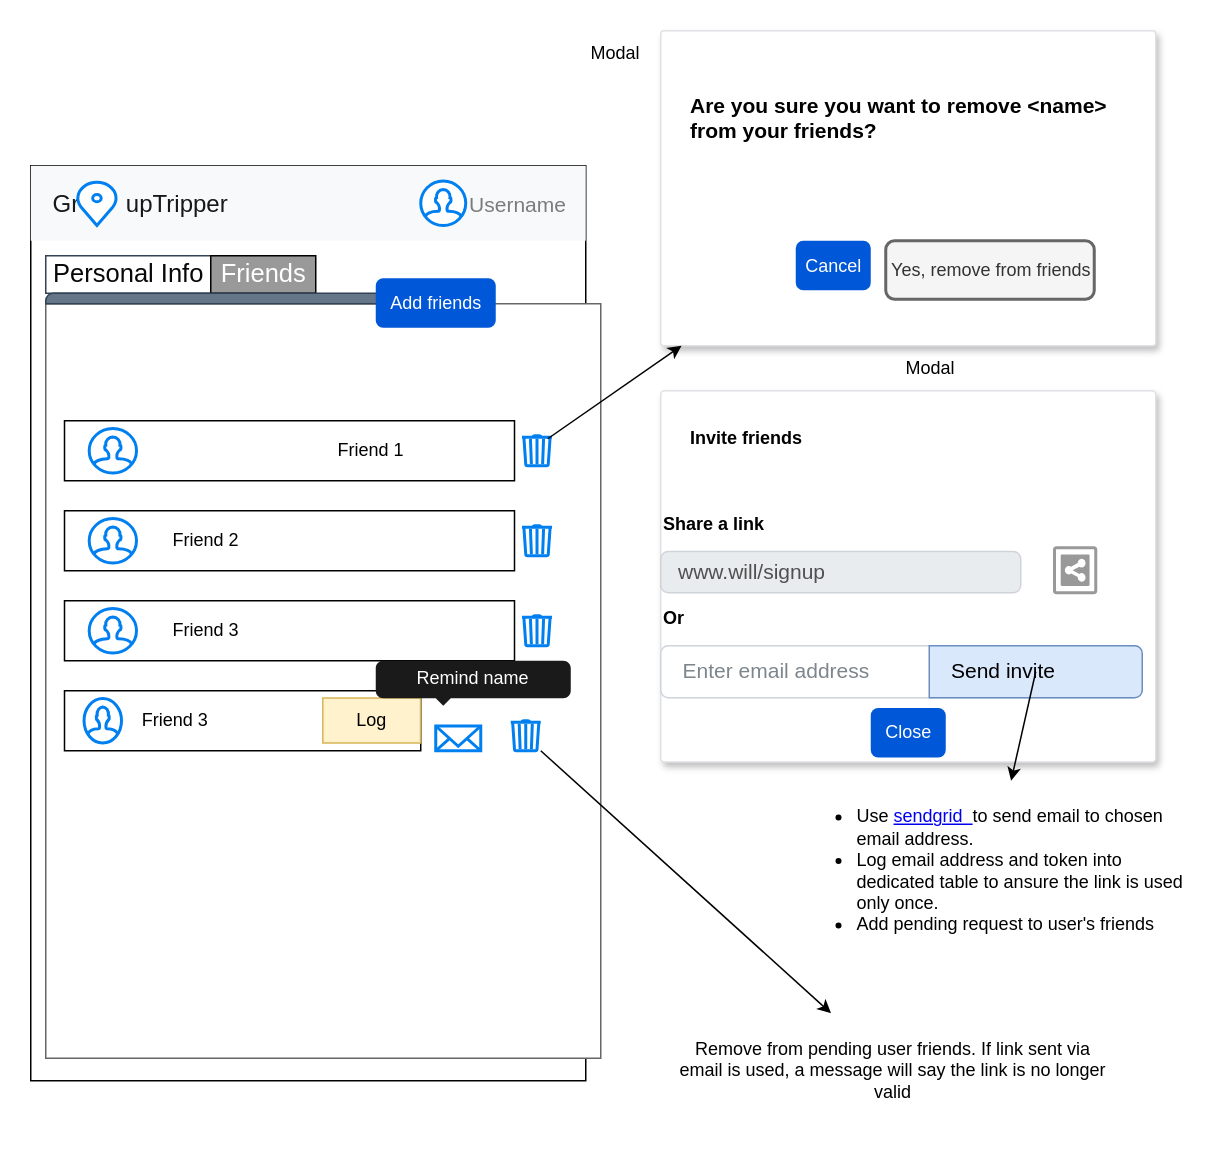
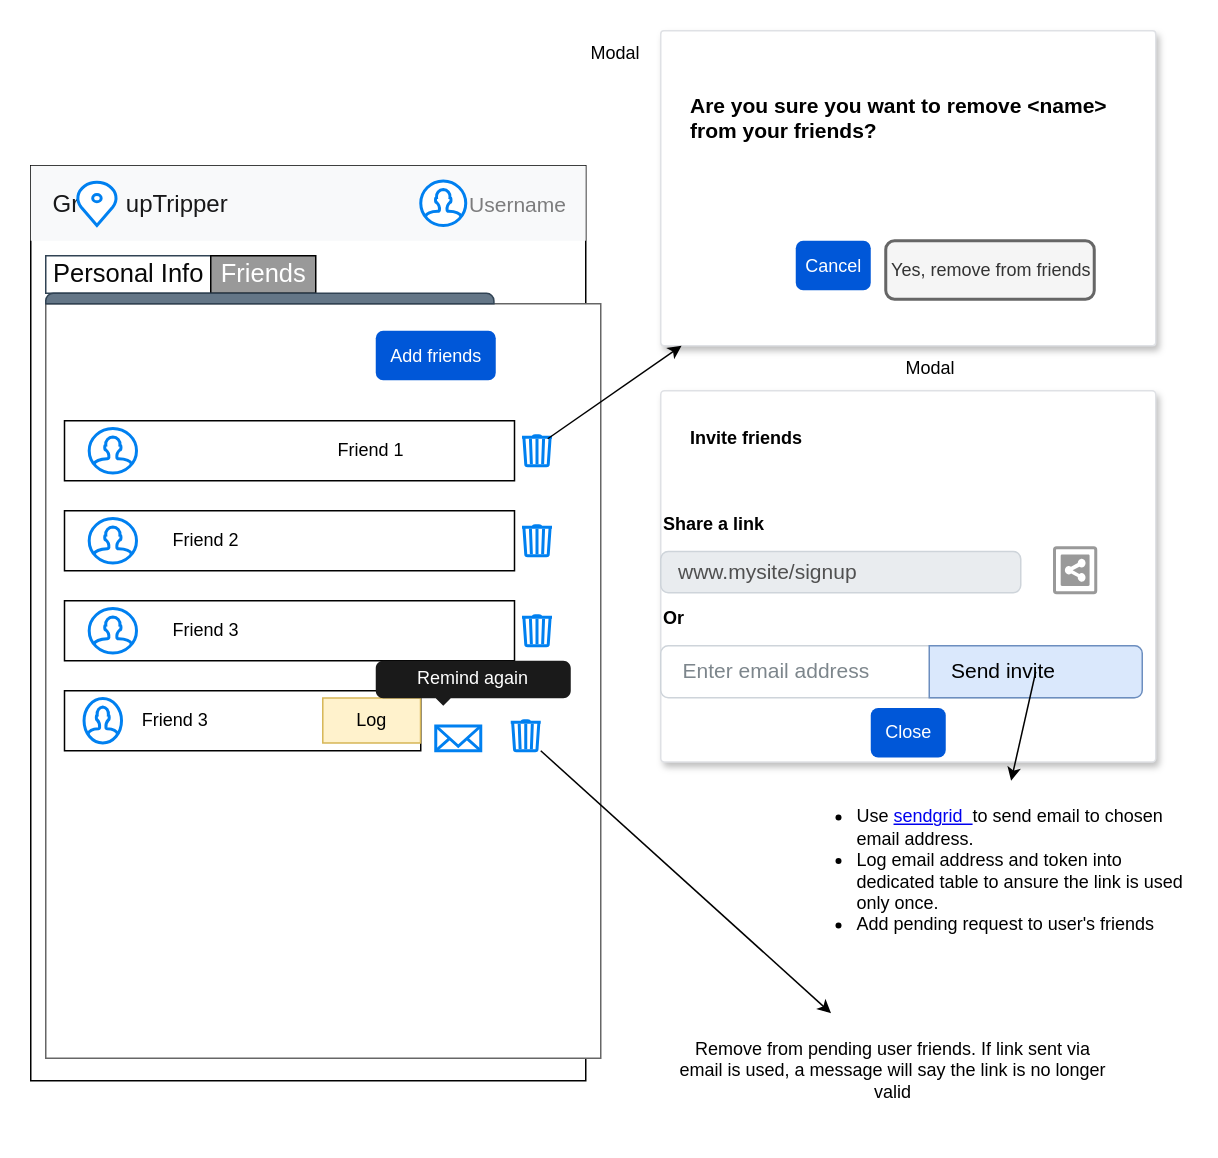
node "Add friends": moved (436, 303) -> (436, 356)
node "www.will/signup": label "www.will/signup" -> "www.mysite/signup"
node "Remind name": label "Remind name" -> "Remind again"
